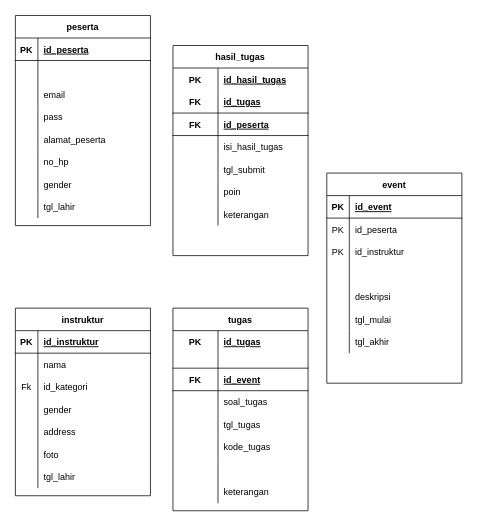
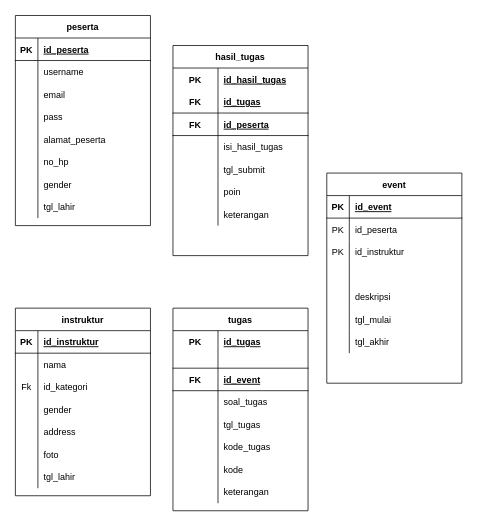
node "username": added
node "kode": added
